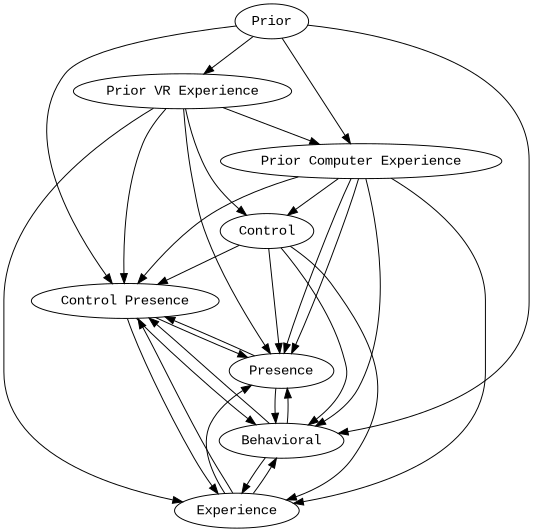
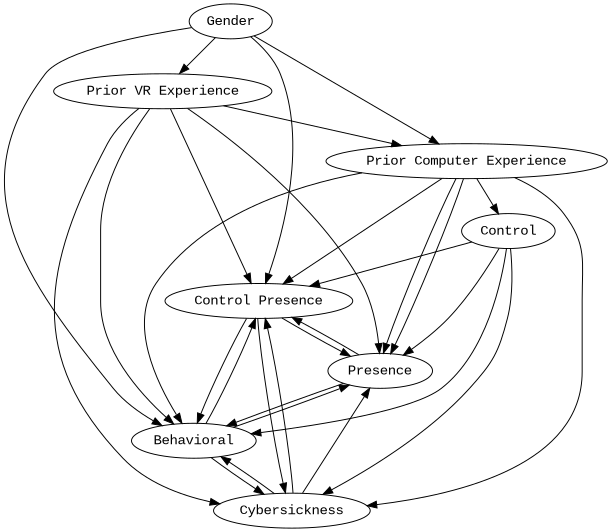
node "Prior": label "Prior" -> "Gender"
edge "Prior VR Experience" -> "Control": now "Prior VR Experience" -> "Behavioral"
node "Experience": label "Experience" -> "Cybersickness"
